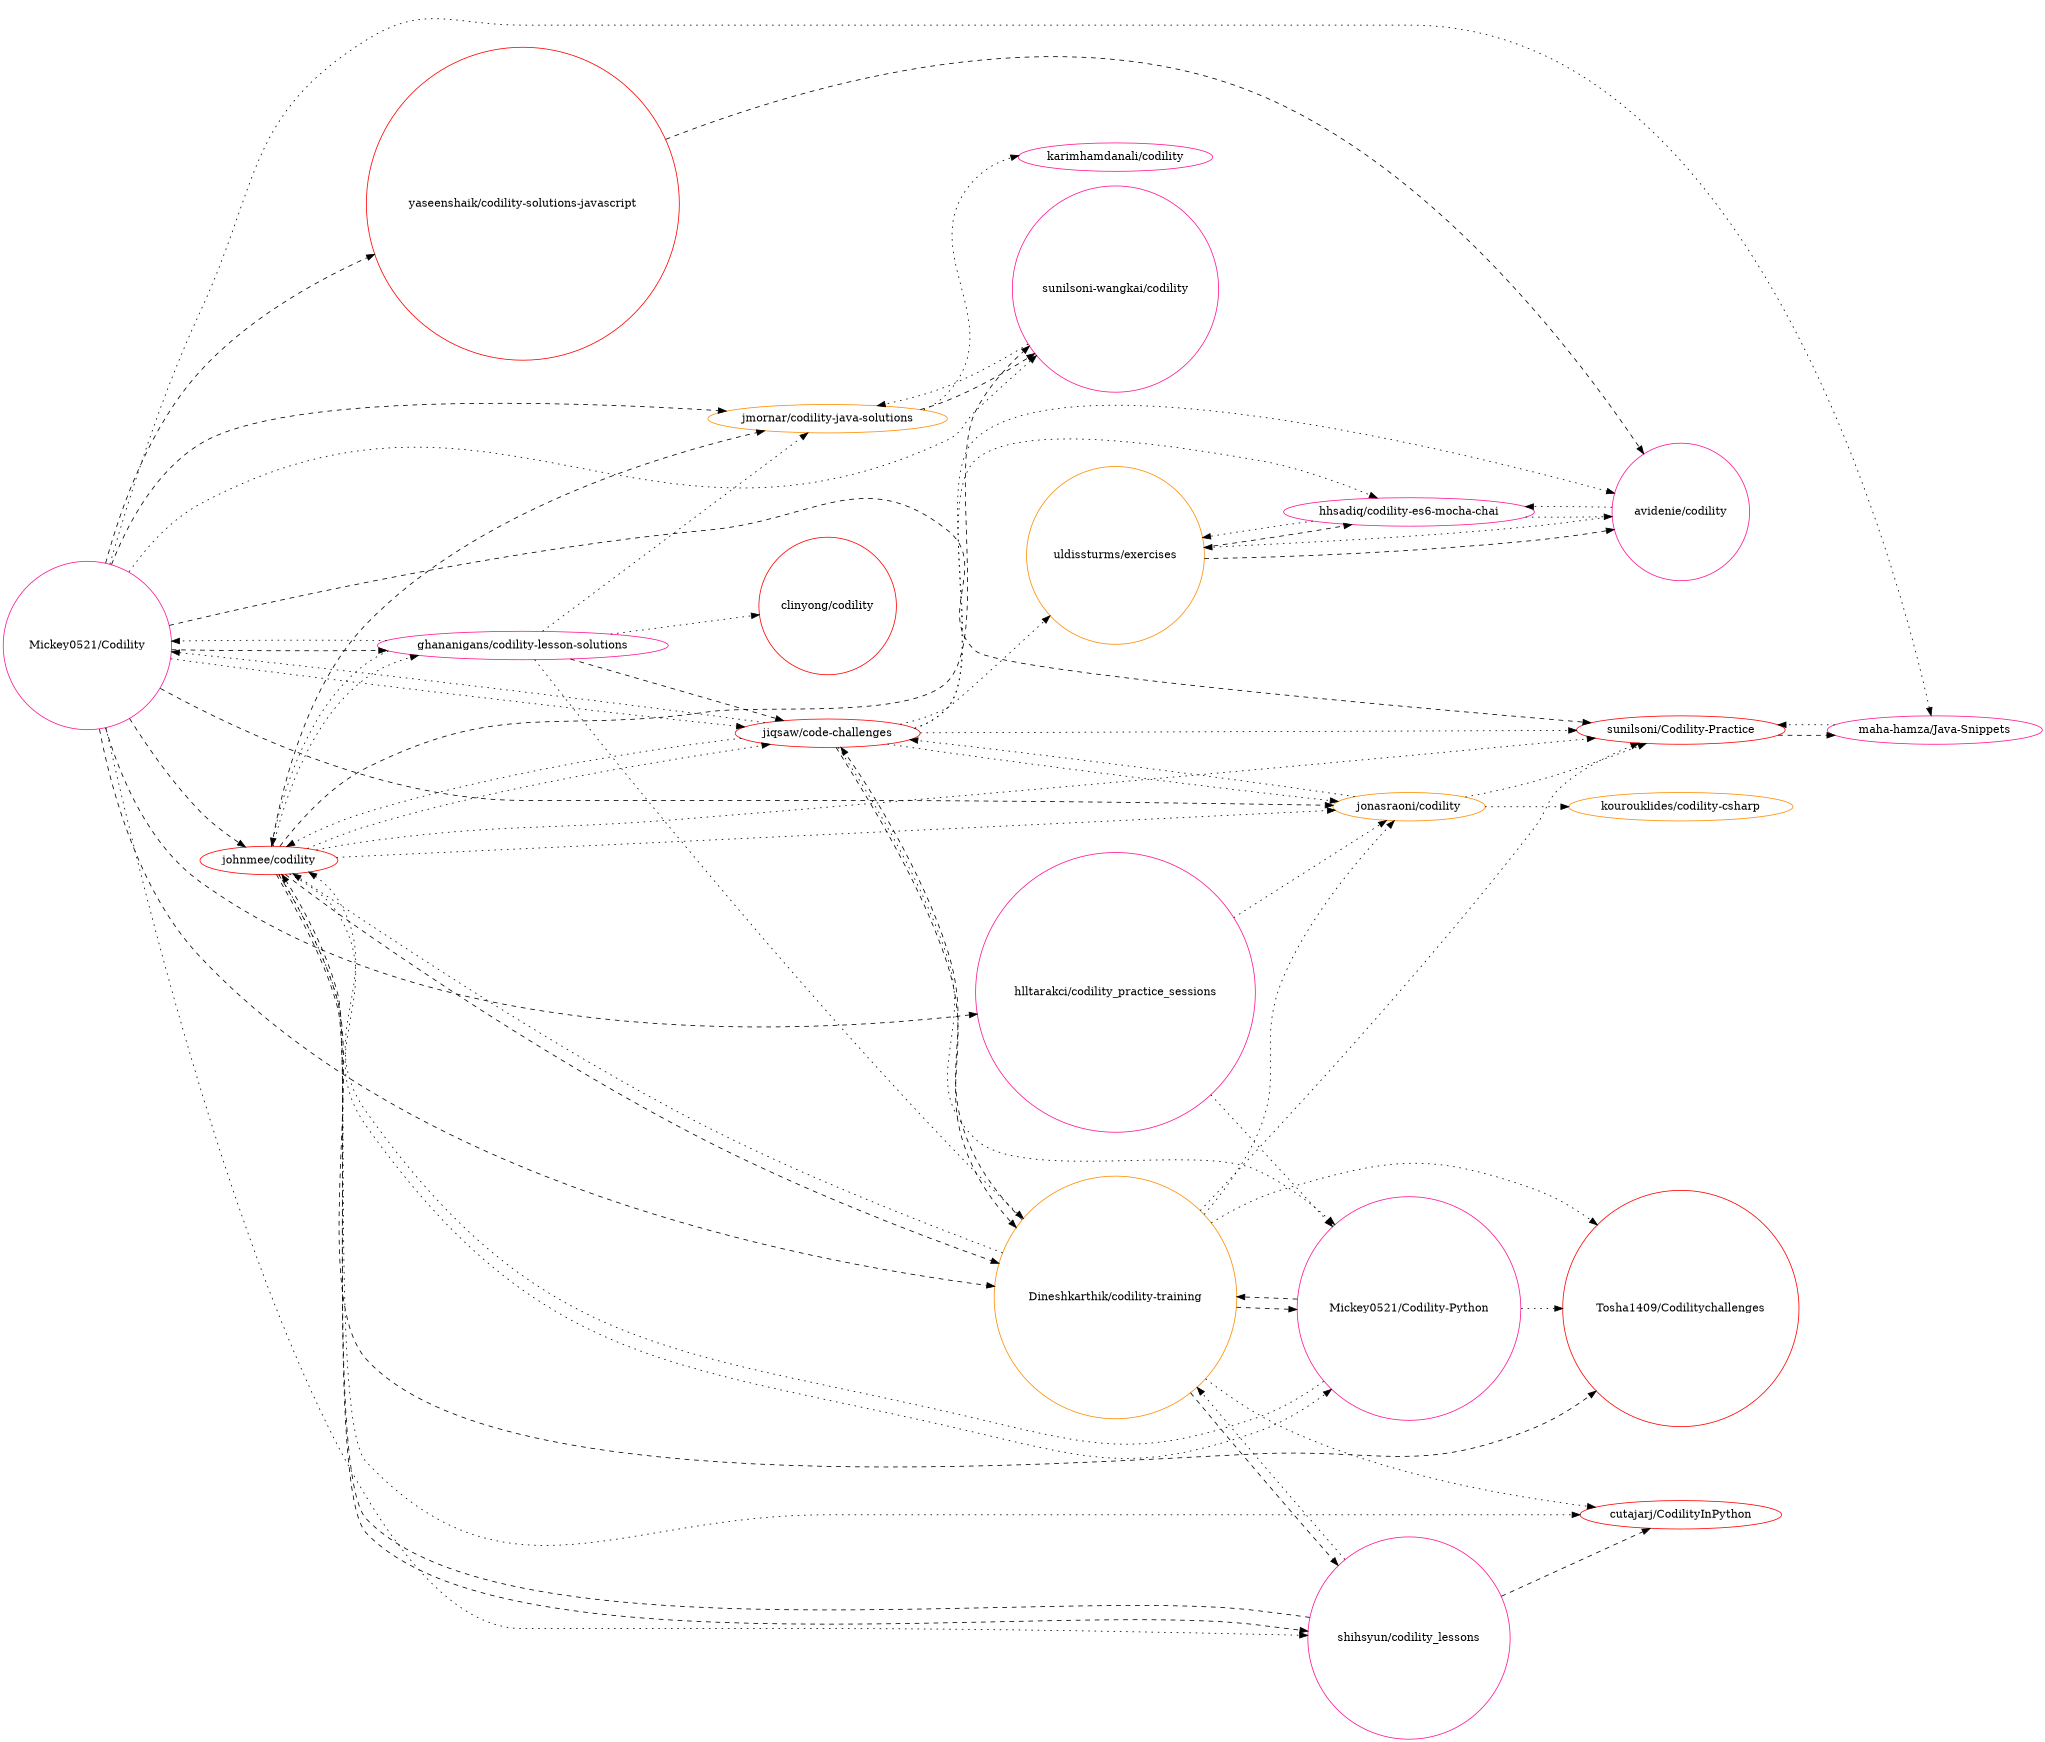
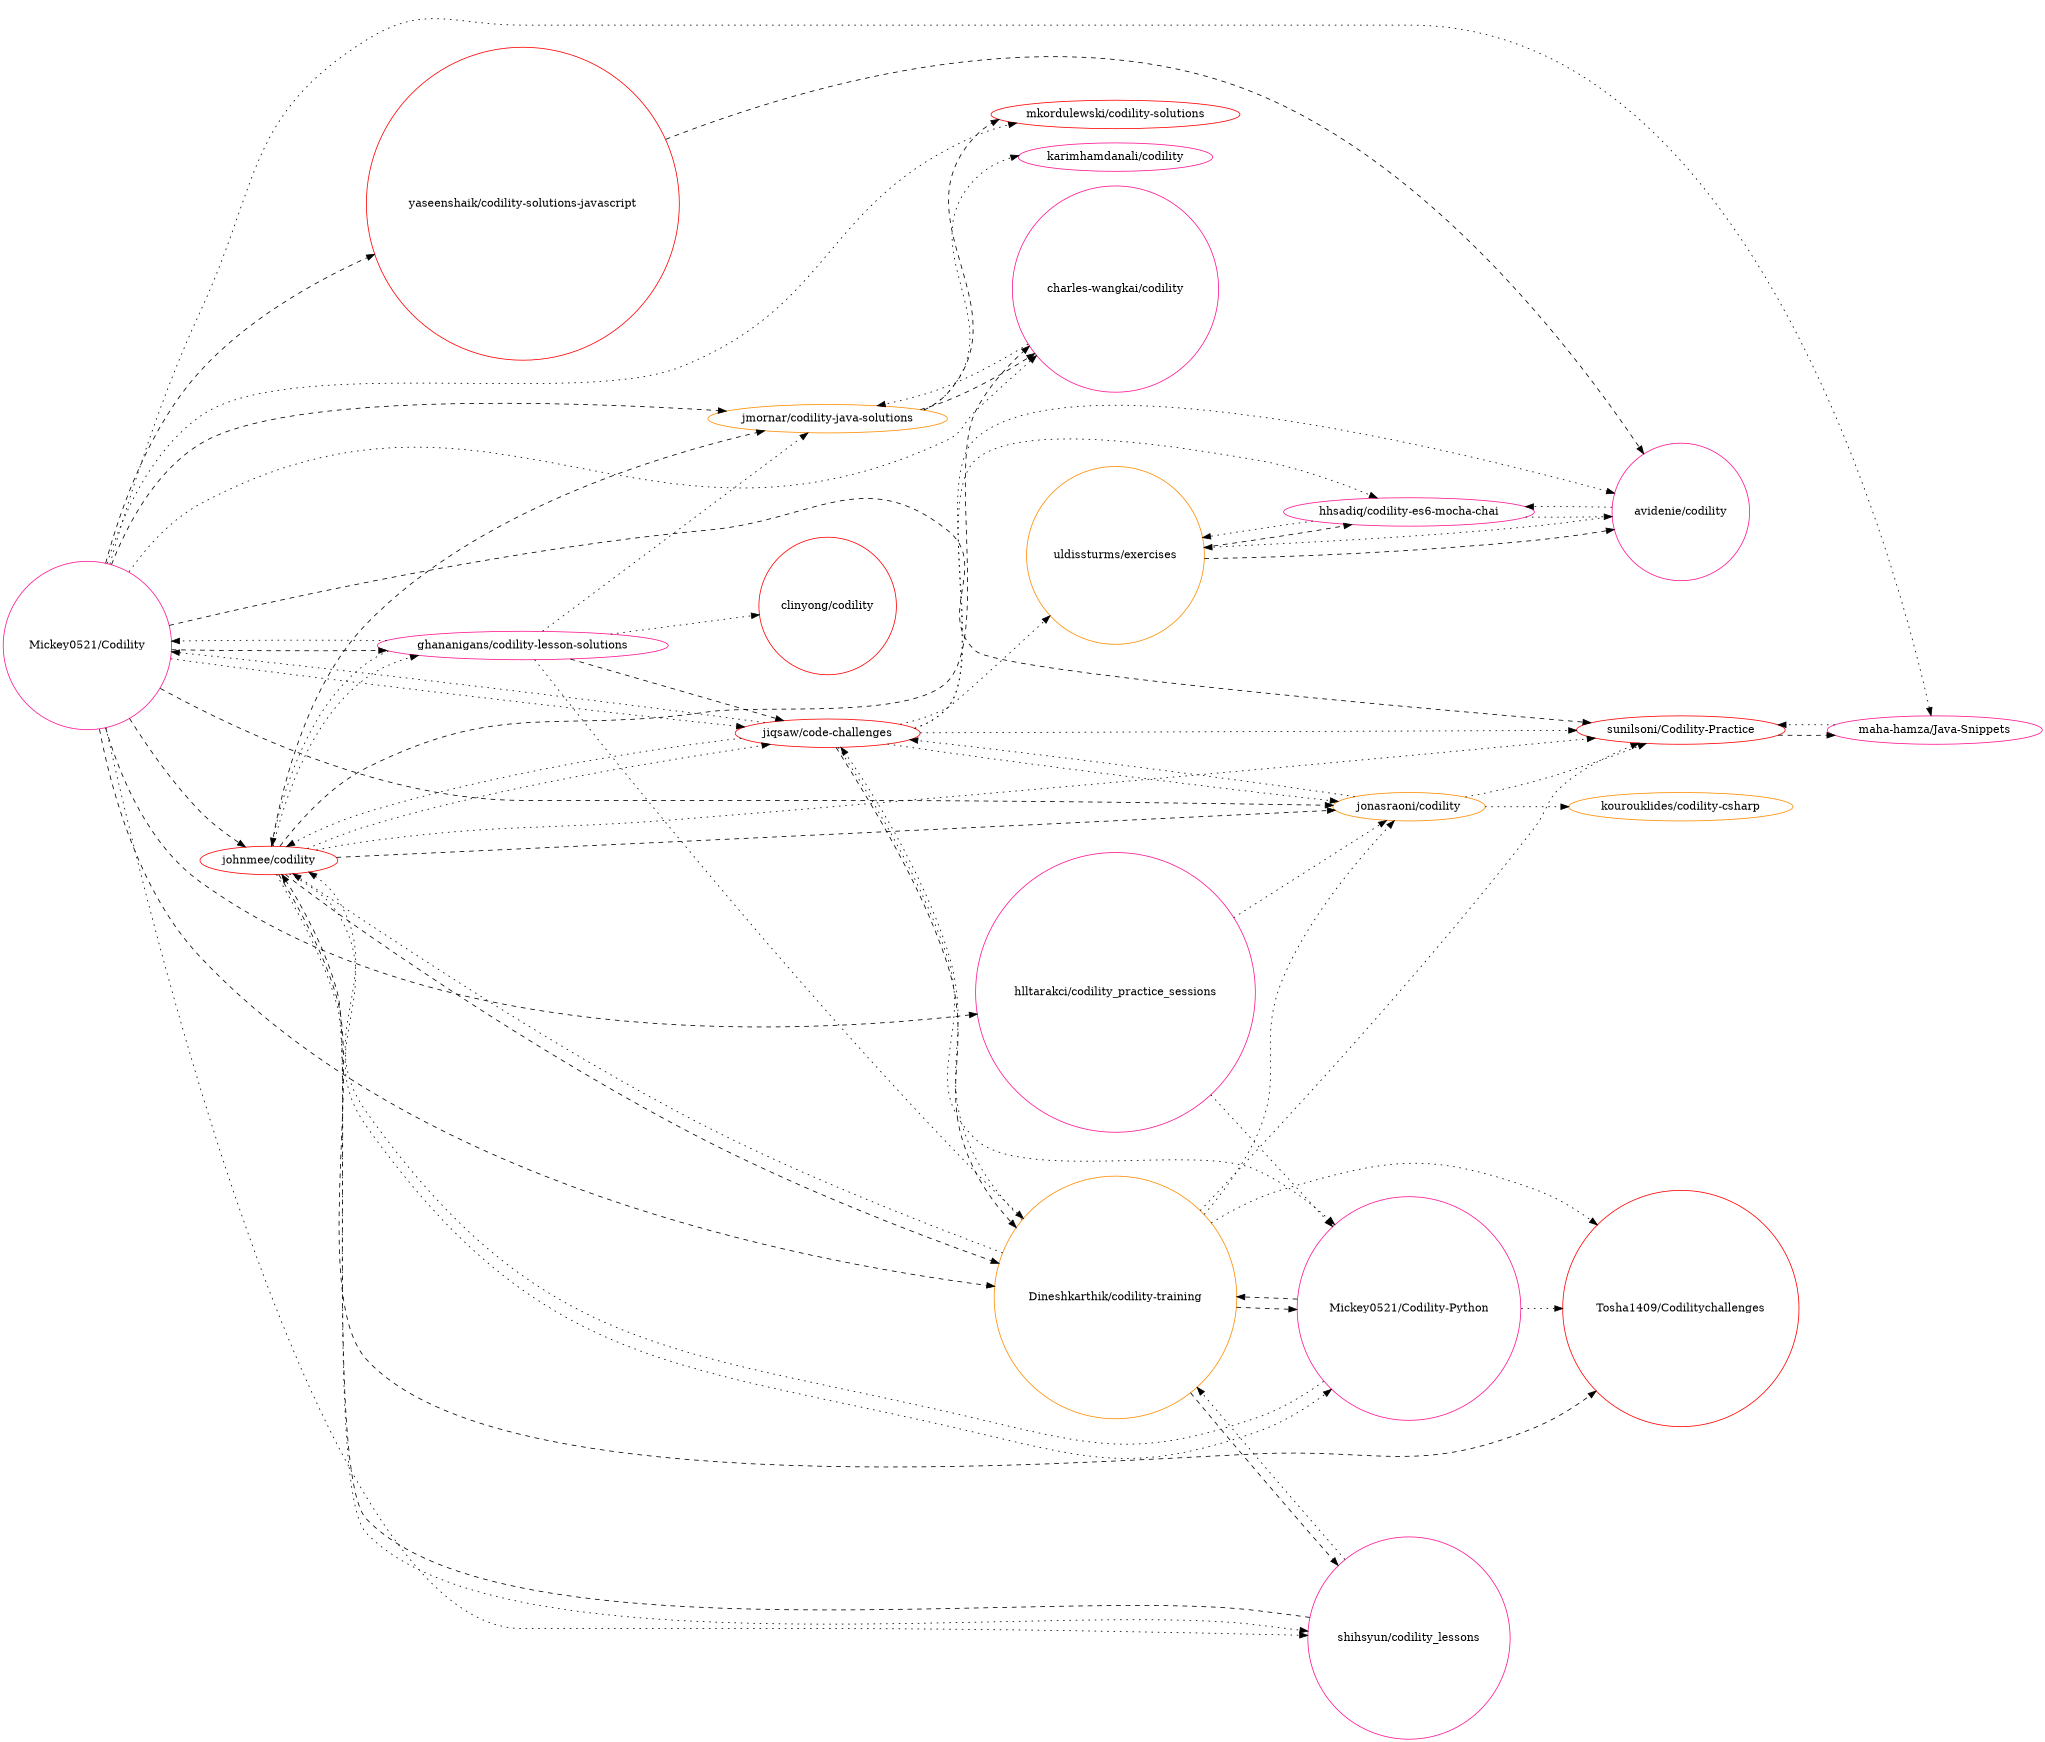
node "mkordulewski/codility-solutions": added
node "sunilsoni-wangkai/codility": label "sunilsoni-wangkai/codility" -> "charles-wangkai/codility"
edge "johnmee/codility" -> "jonasraoni/codility": style dotted -> dashed
edge "Dineshkarthik/codility-training" -> "jiqsaw/code-challenges": style dashed -> dotted
node "cutajarj/CodilityInPython": removed
edge "johnmee/codility" -> "shihsyun/codility_lessons": style dashed -> dotted
